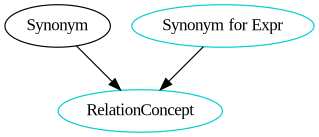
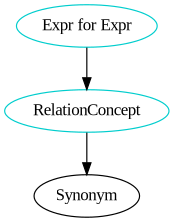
node "Synonym for Expr": label "Synonym for Expr" -> "Expr for Expr"
edge "Synonym" -> "RelationConcept": reversed
